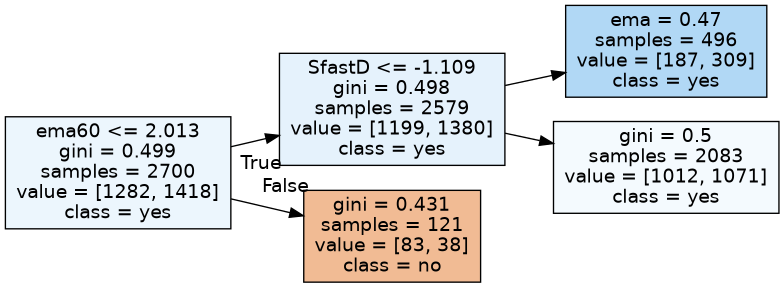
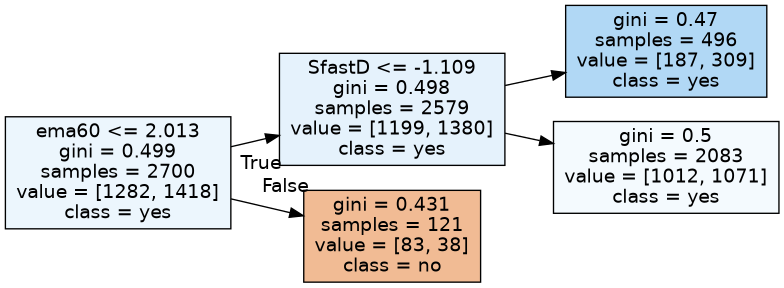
node "ema = 0.47 samples = 496 value = [187, 309] class = yes": label "ema = 0.47 samples = 496 value = [187, 309] class = yes" -> "gini = 0.47 samples = 496 value = [187, 309] class = yes"
